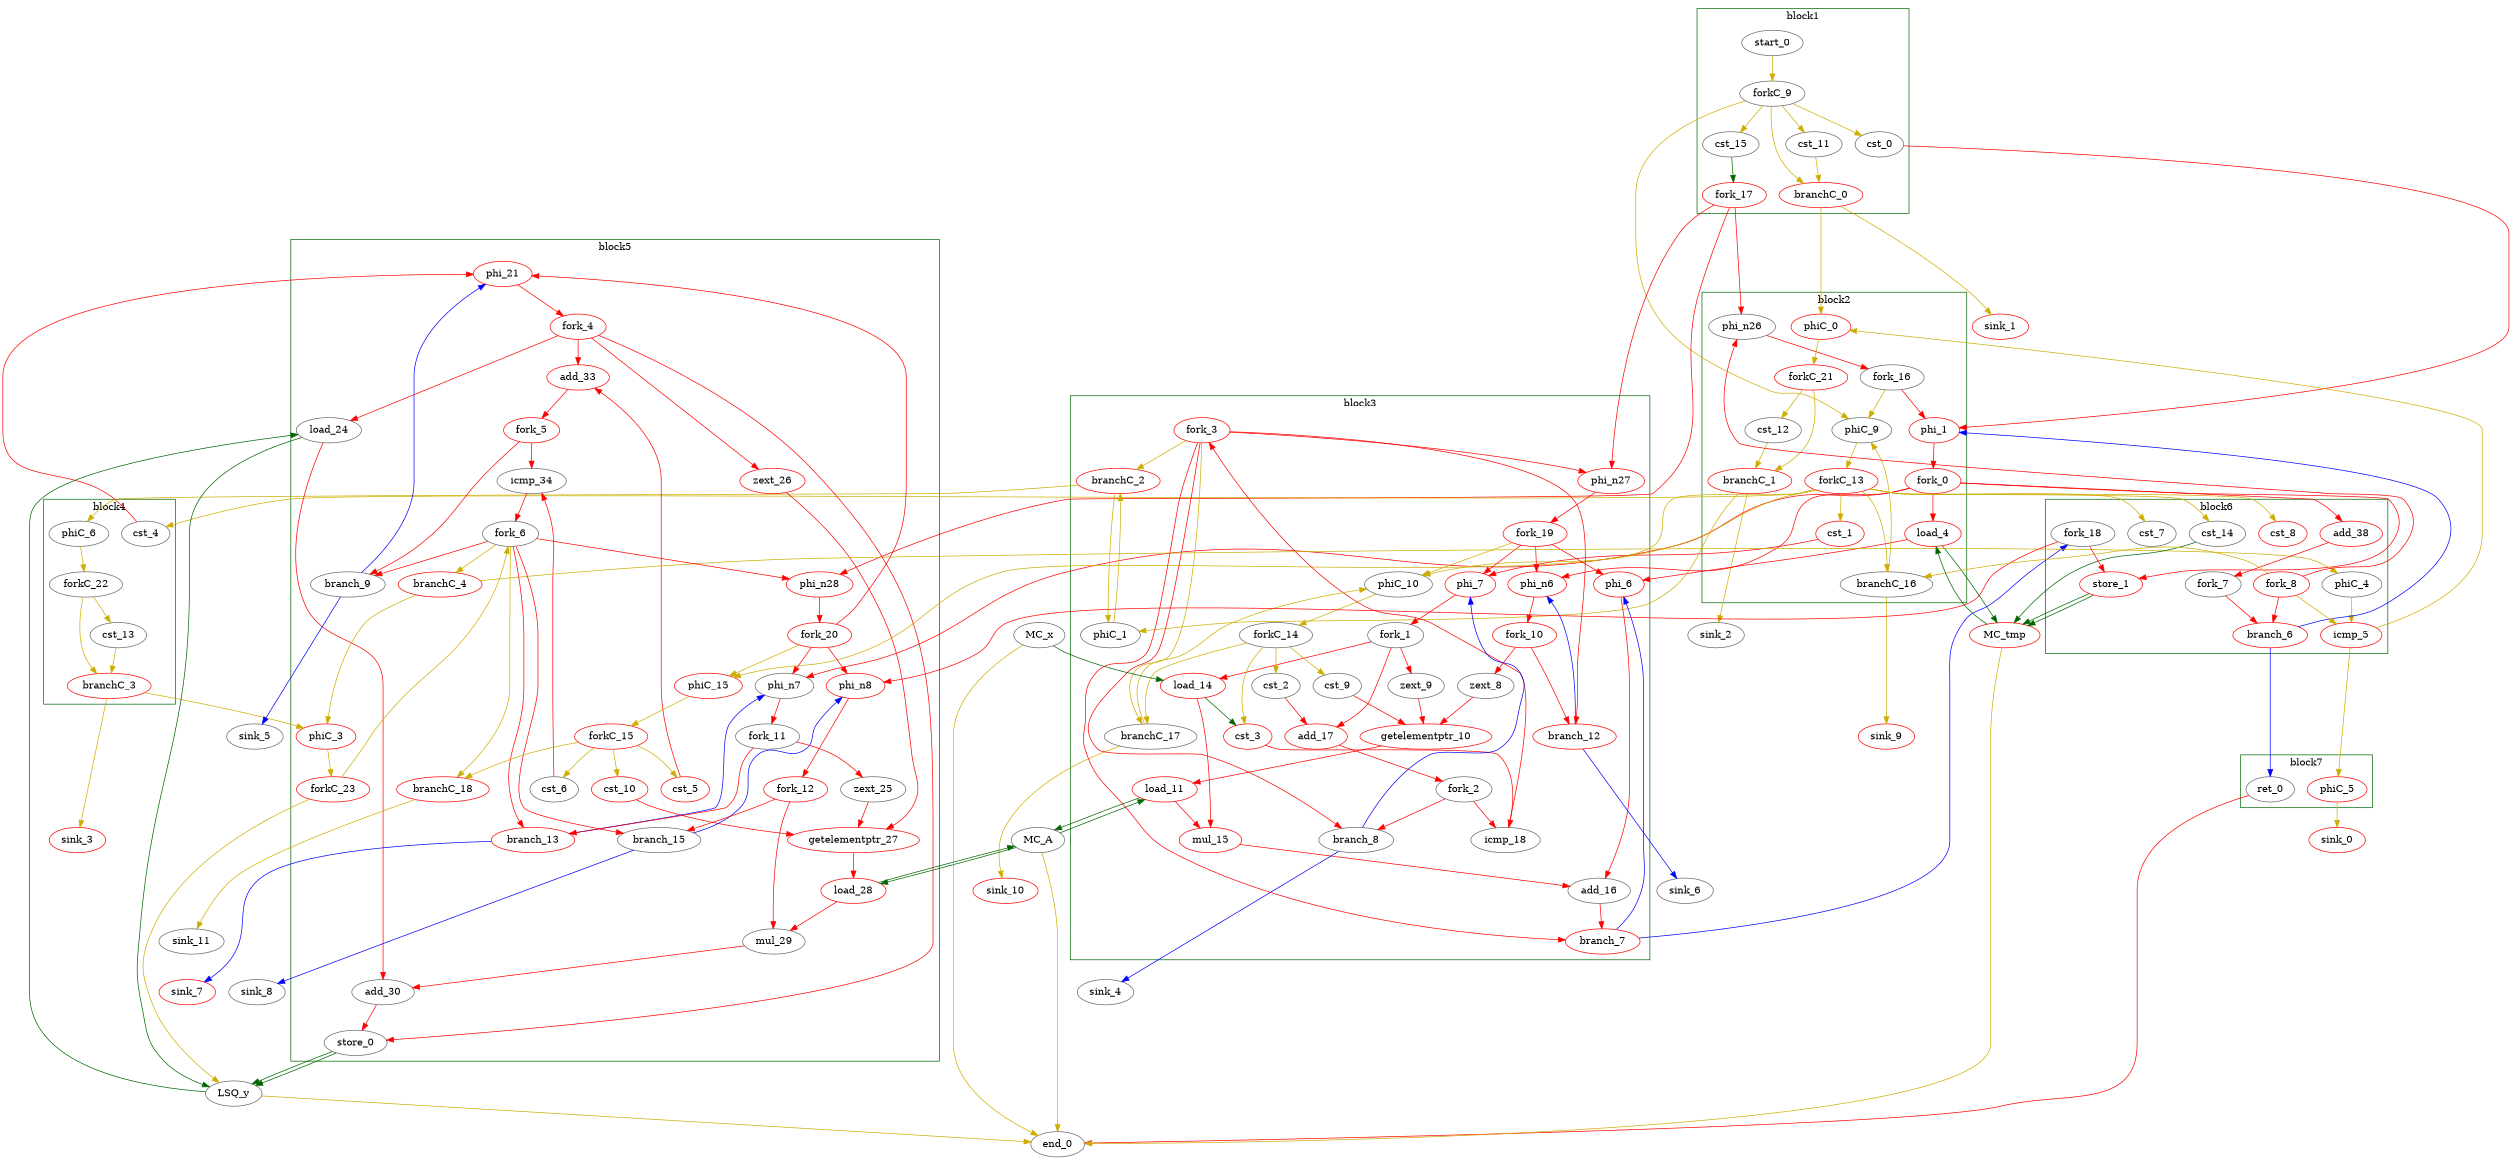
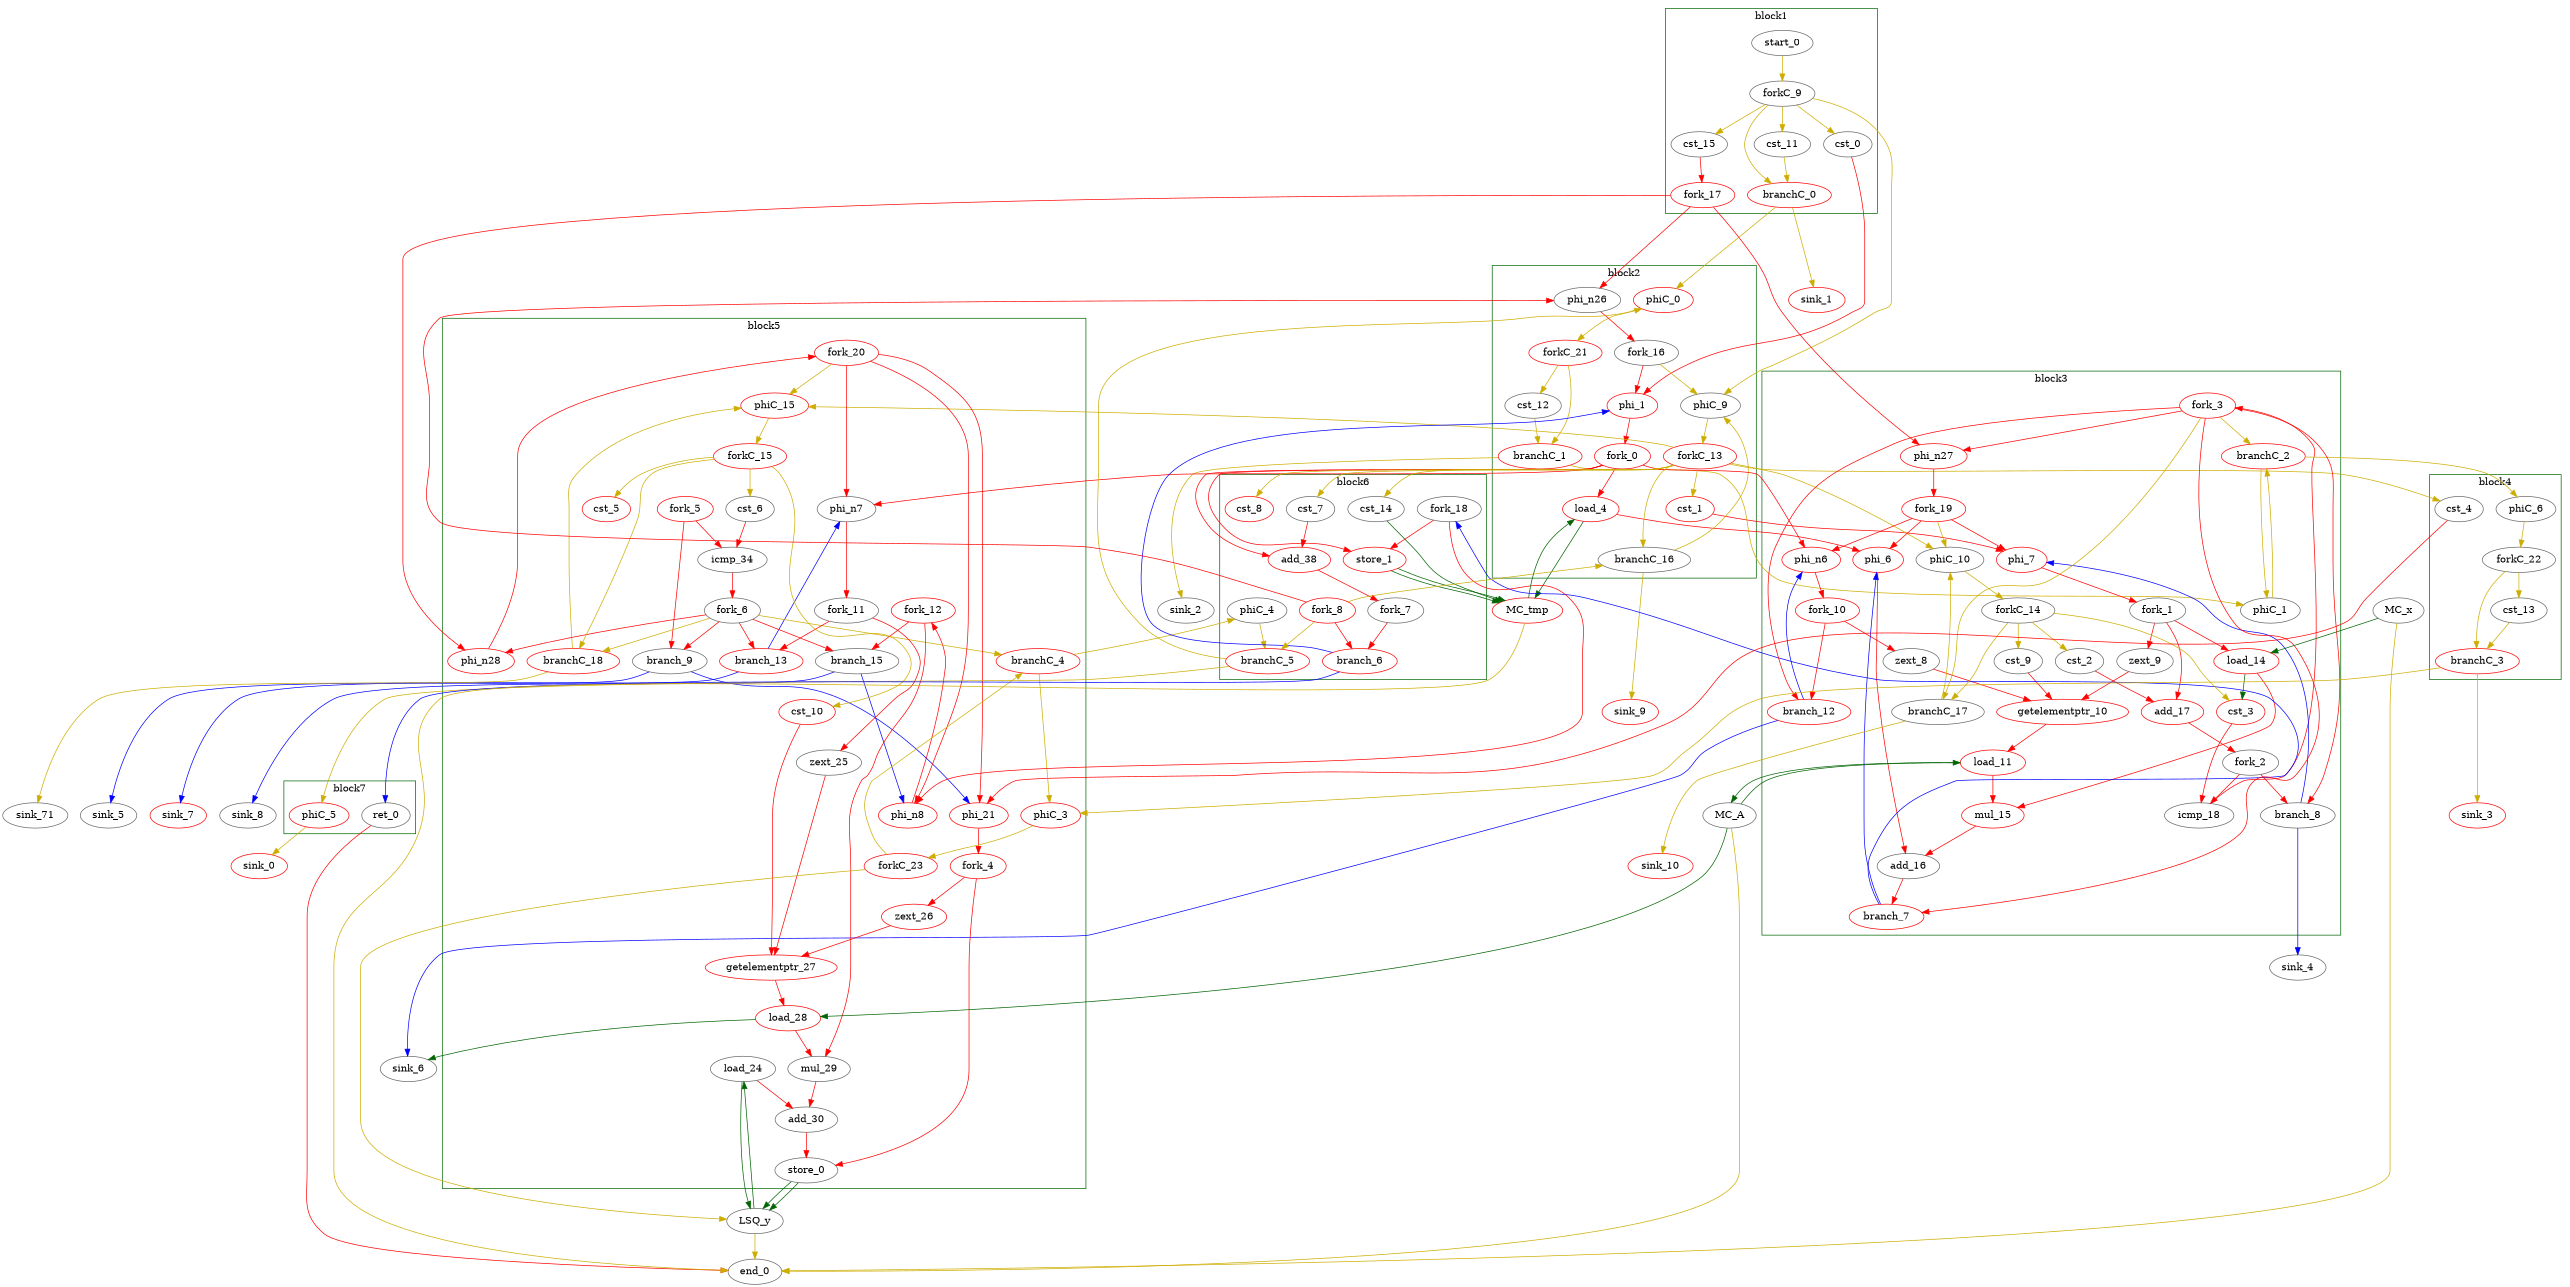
edge "cst_15" -> "fork_17": color darkgreen -> red
edge "fork_4" -> "load_24": removed
node "add_33": removed
edge "branchC_18" -> "phiC_15": added
edge "cst_7" -> "add_38": added
node "icmp_5": label "icmp_5" -> "branchC_5"
edge "forkC_23" -> "fork_6": now "forkC_23" -> "branchC_4"
edge "load_28" -> "MC_A": now "load_28" -> "sink_6"
node "sink_11": label "sink_11" -> "sink_71"
